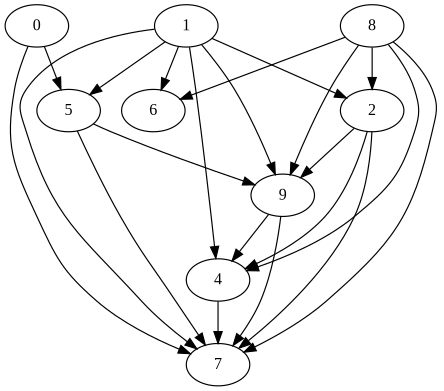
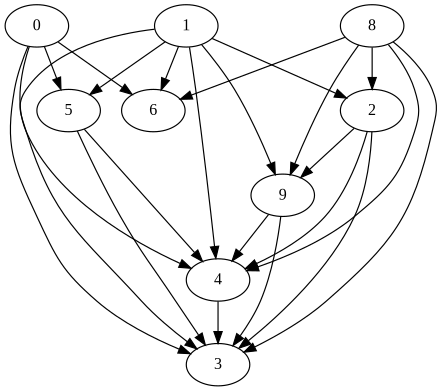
edge "0" -> "6": added
edge "5" -> "9": now "5" -> "4"
edge "0" -> "4": added
node "7": label "7" -> "3"
